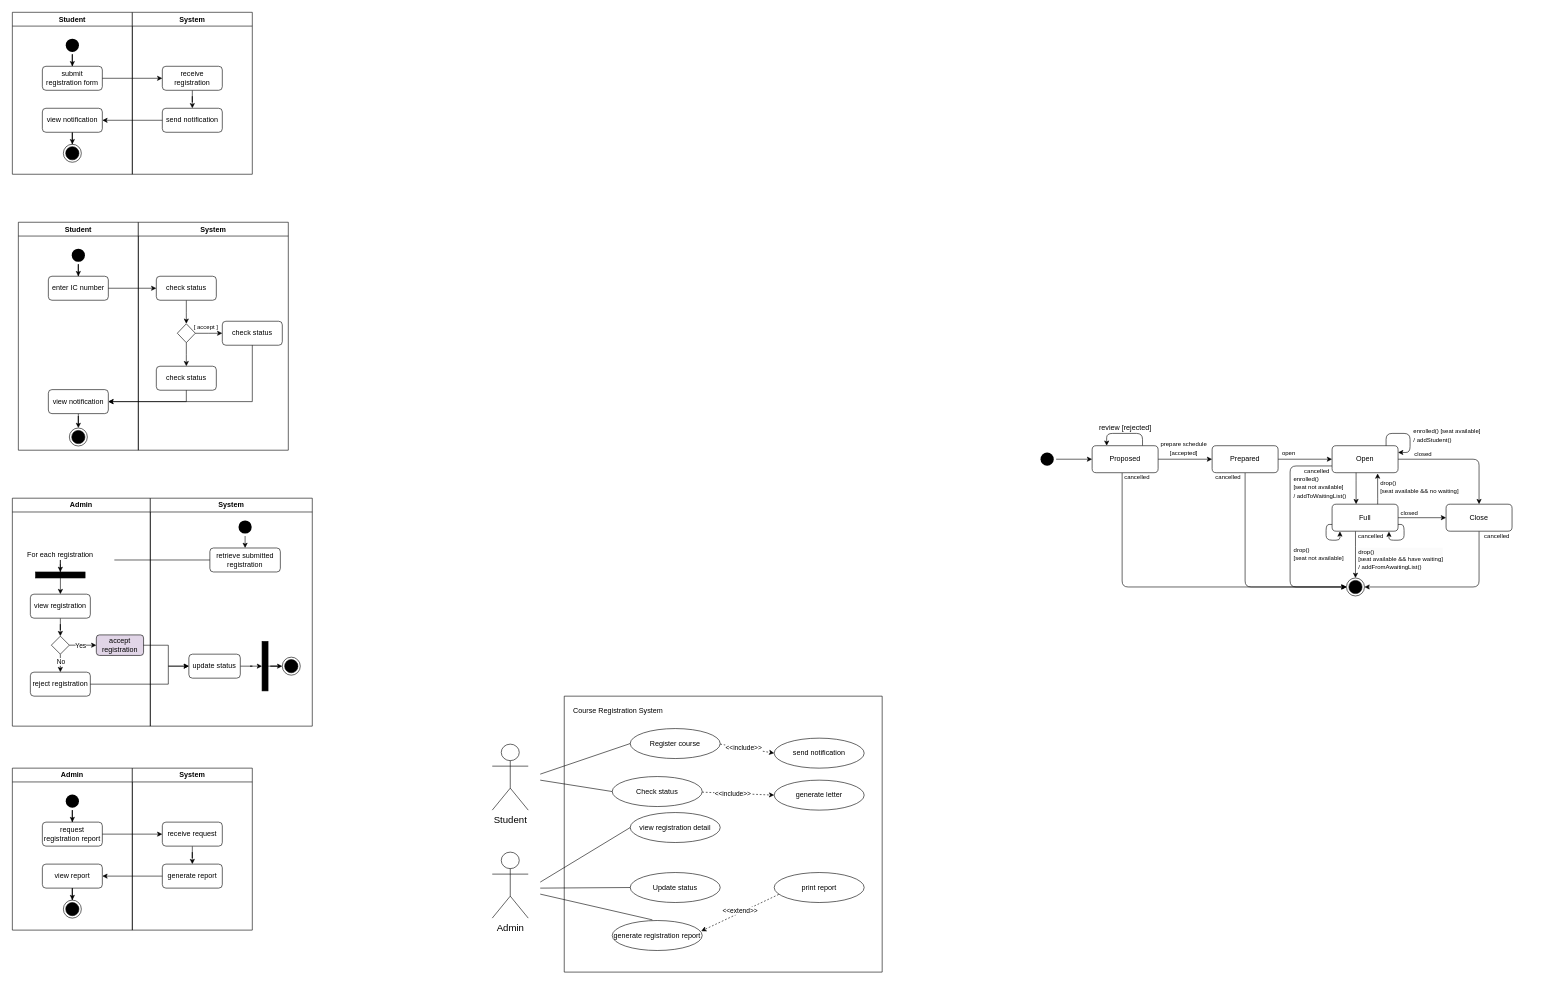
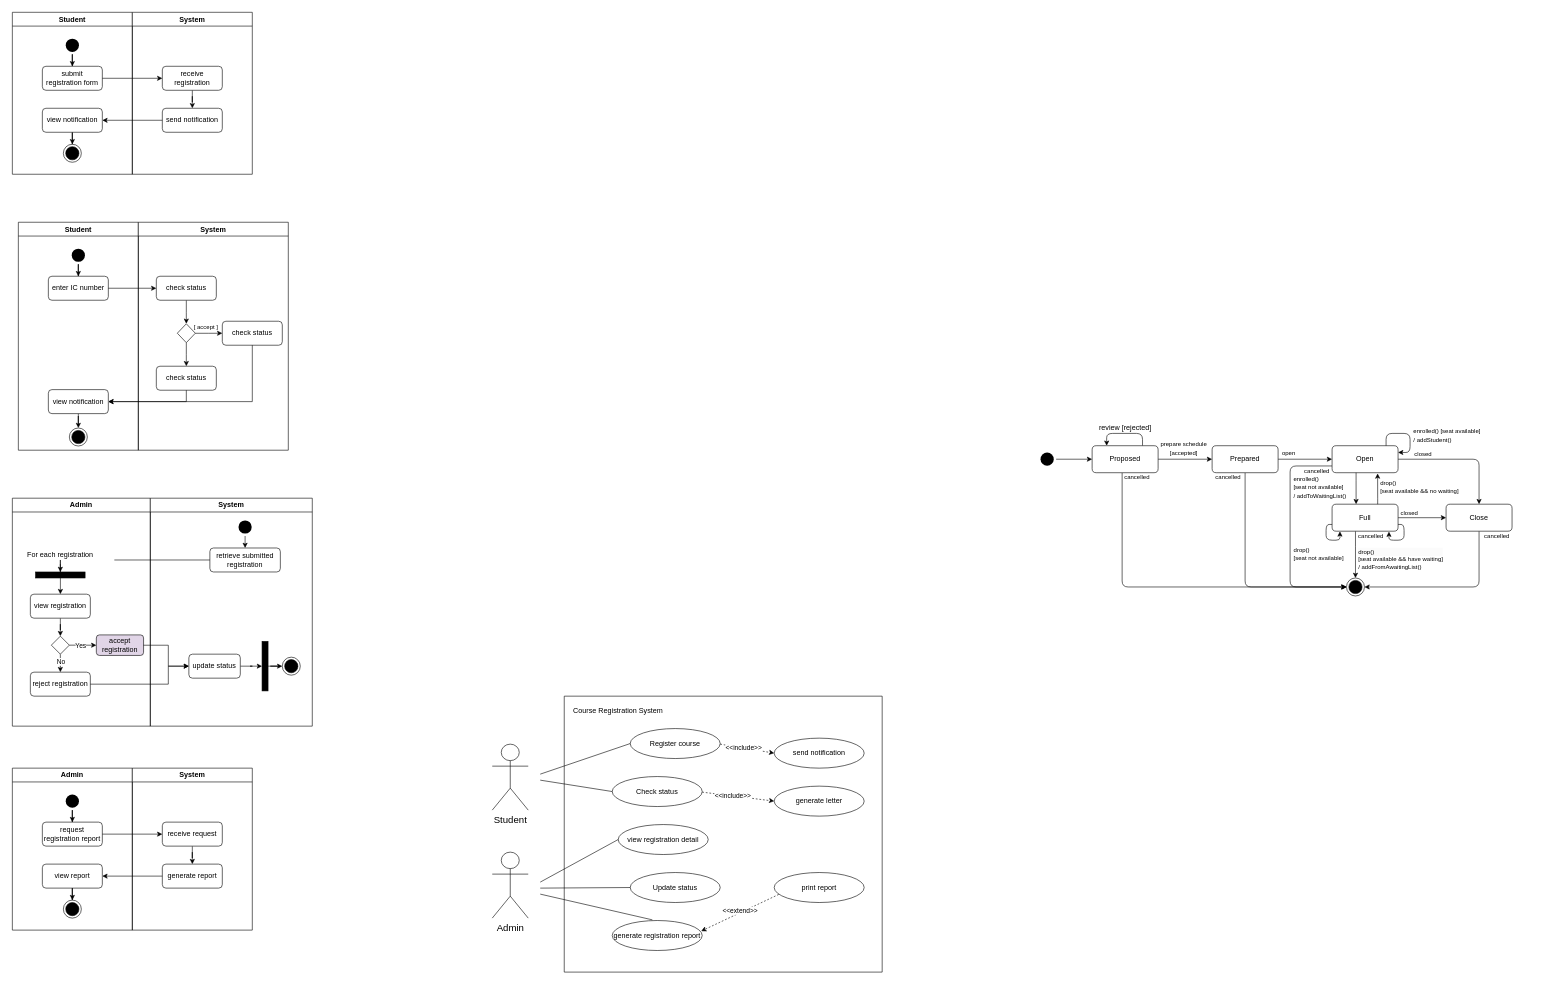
node "generate letter": moved (819, 795) -> (819, 801)
node "view registration detail": moved (675, 828) -> (663, 840)
